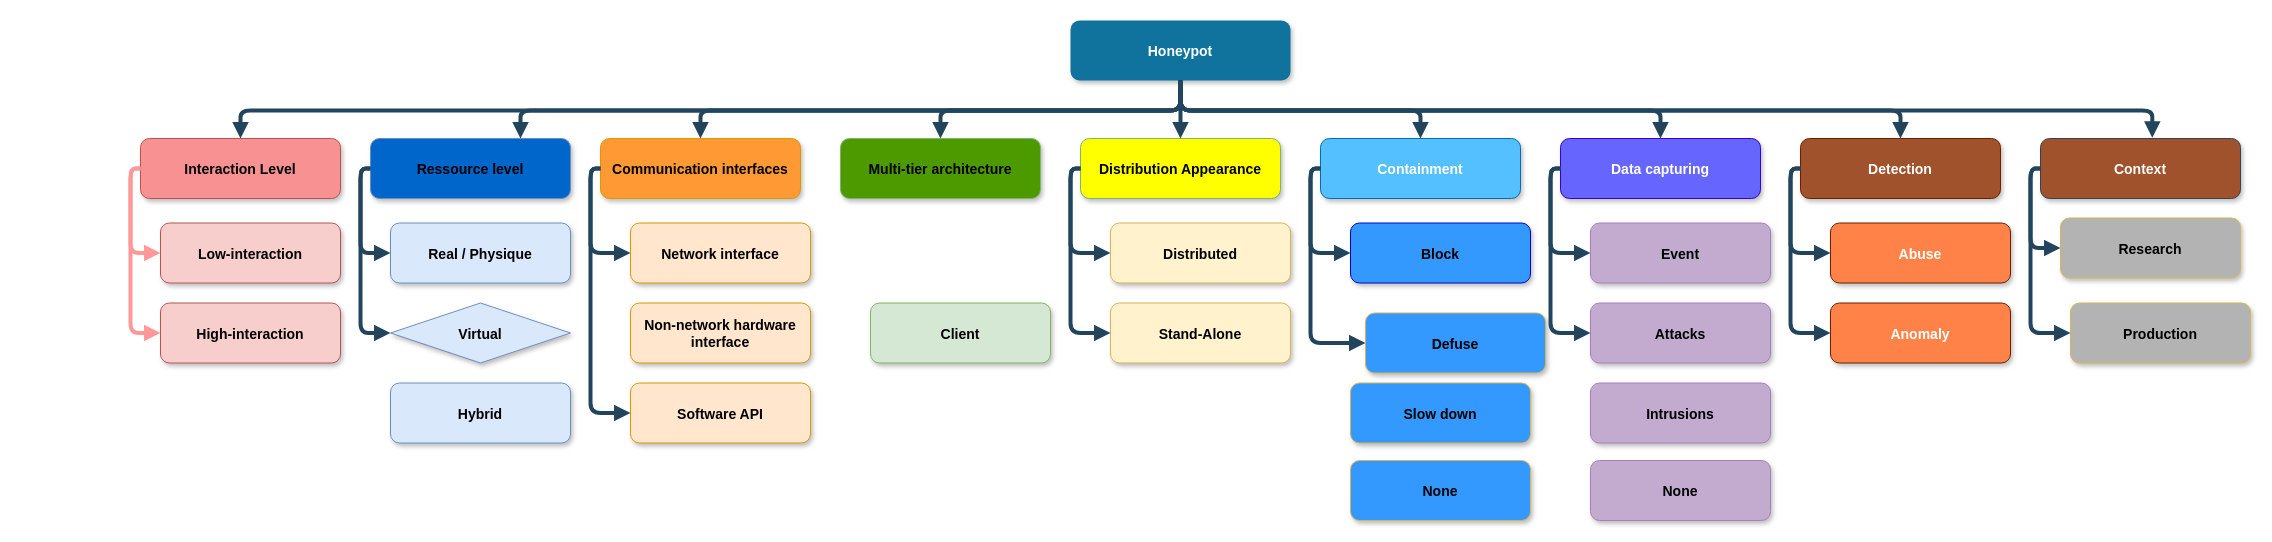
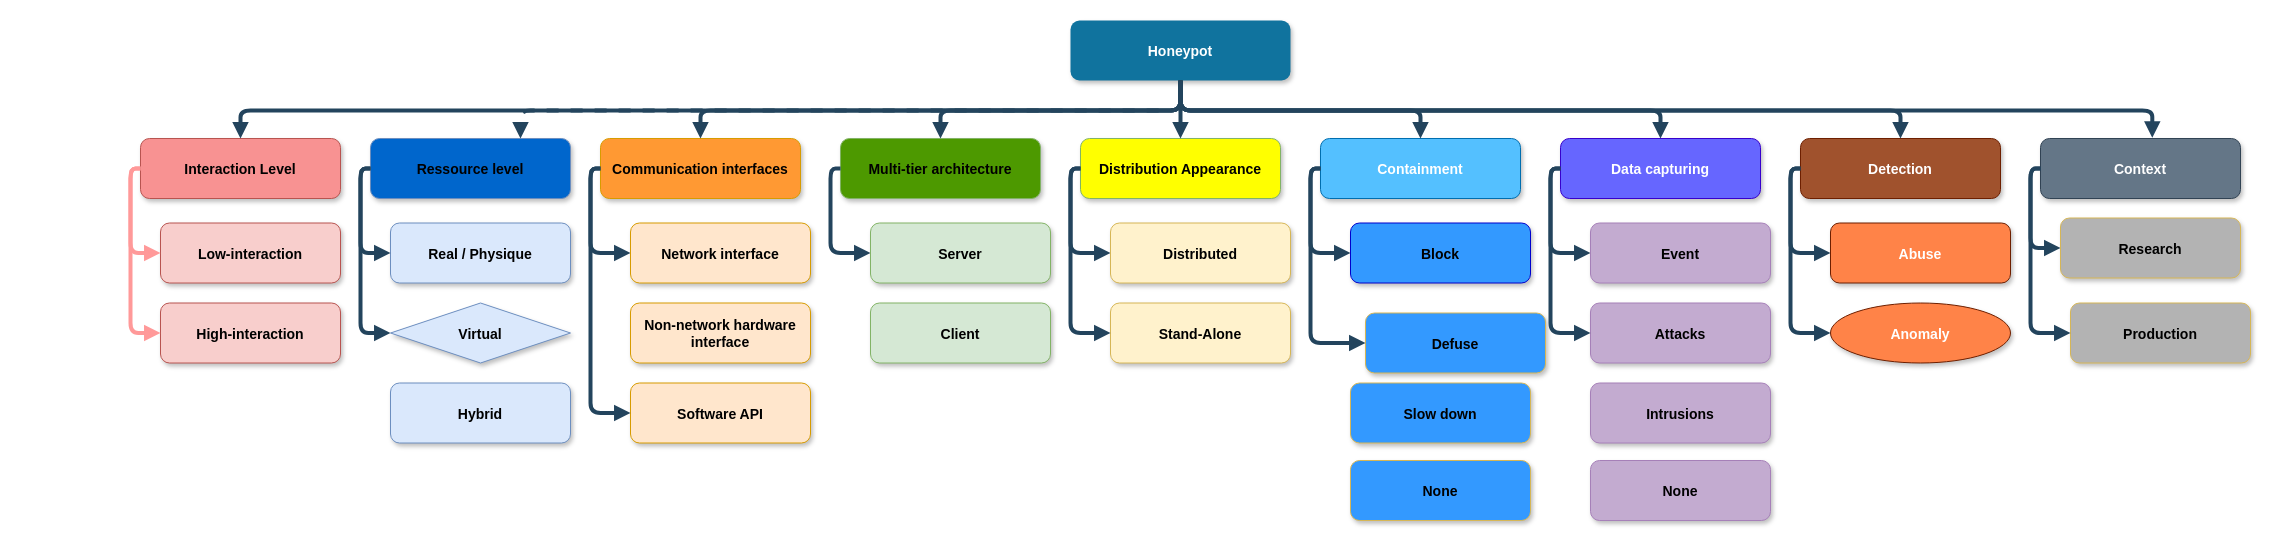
edge "Honeypot" -> "Ressource level": style solid -> dashed
node "Context": fillcolor #a0522d -> #647687
edge "Multi-tier architecture" -> "Server": added
node "Server": added
node "Anomaly": shape rounded rectangle -> ellipse
